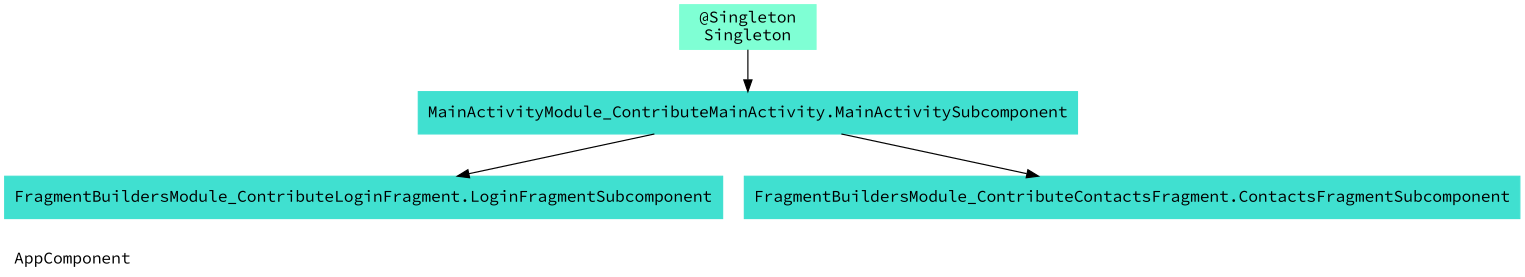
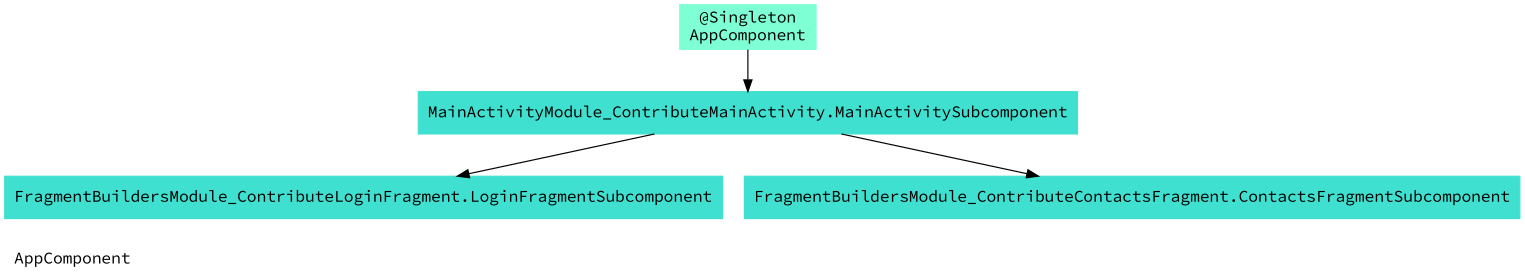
node "@Singleton Singleton": label "@Singleton Singleton" -> "@Singleton AppComponent"
